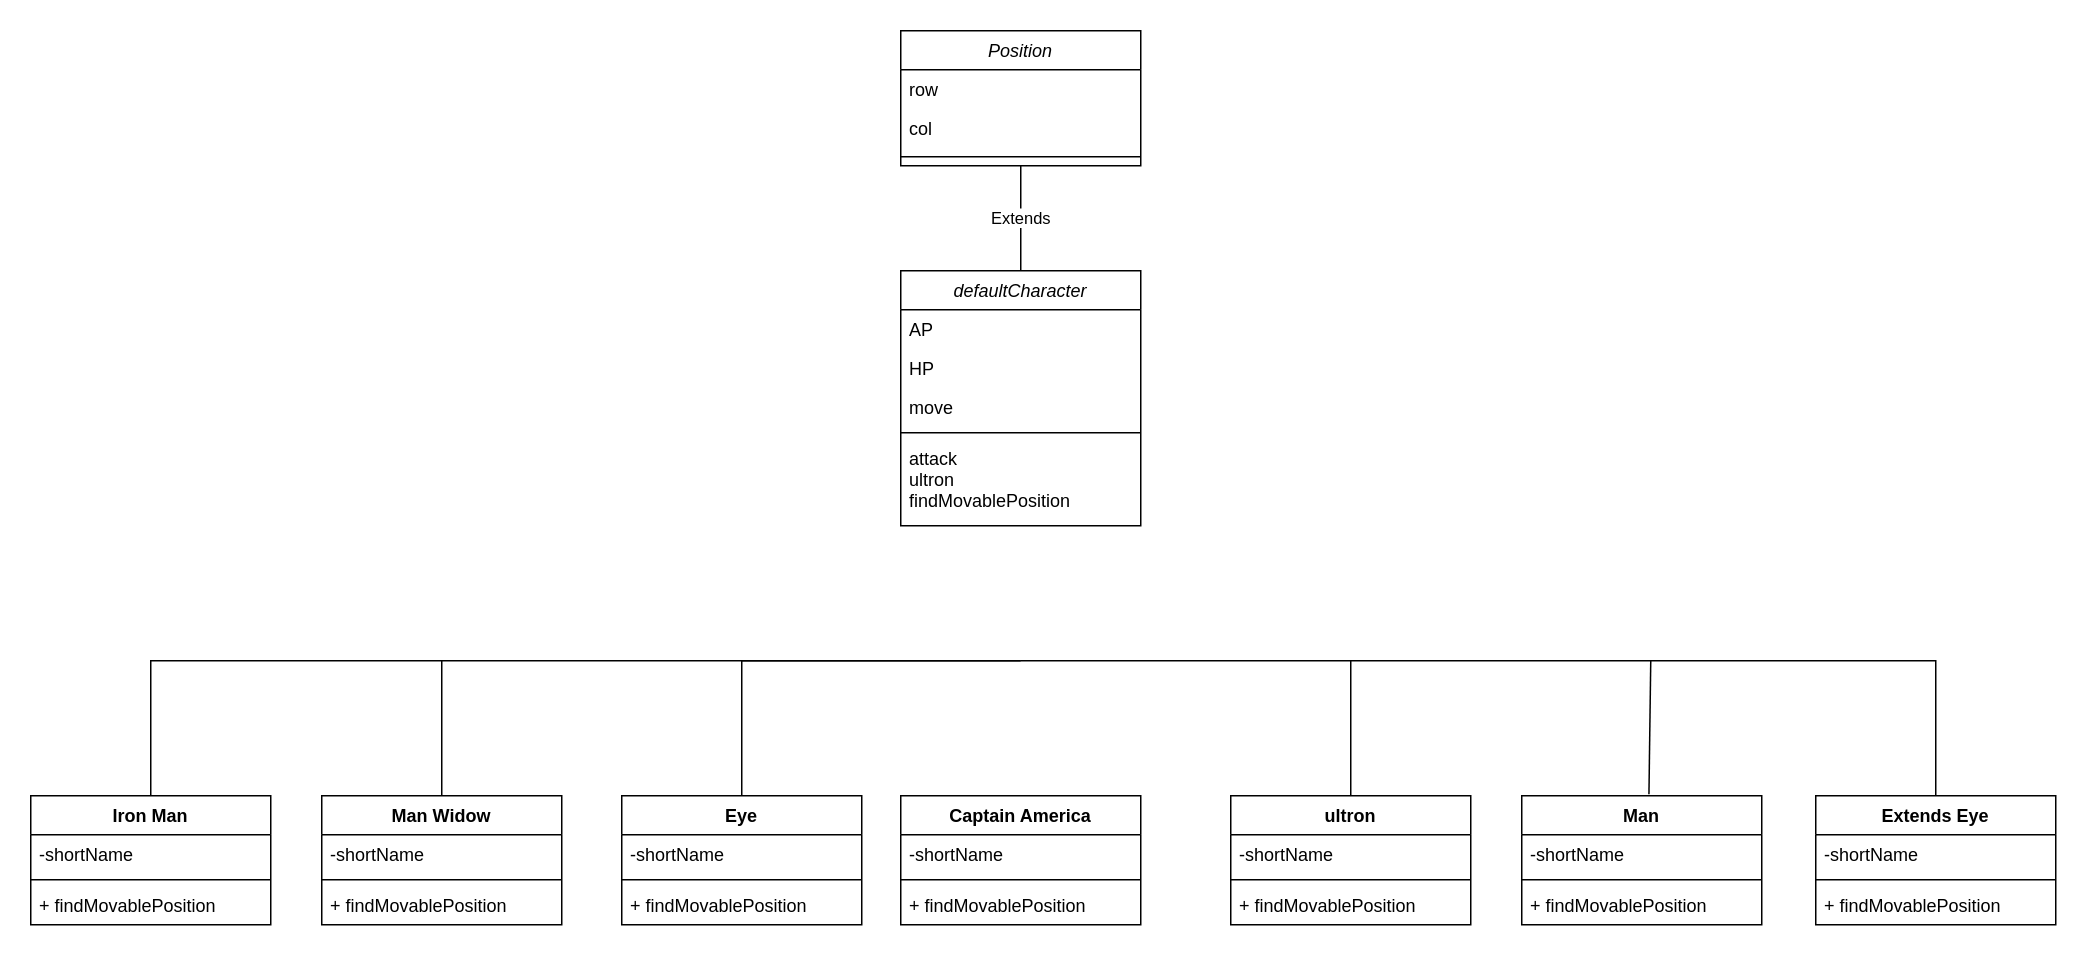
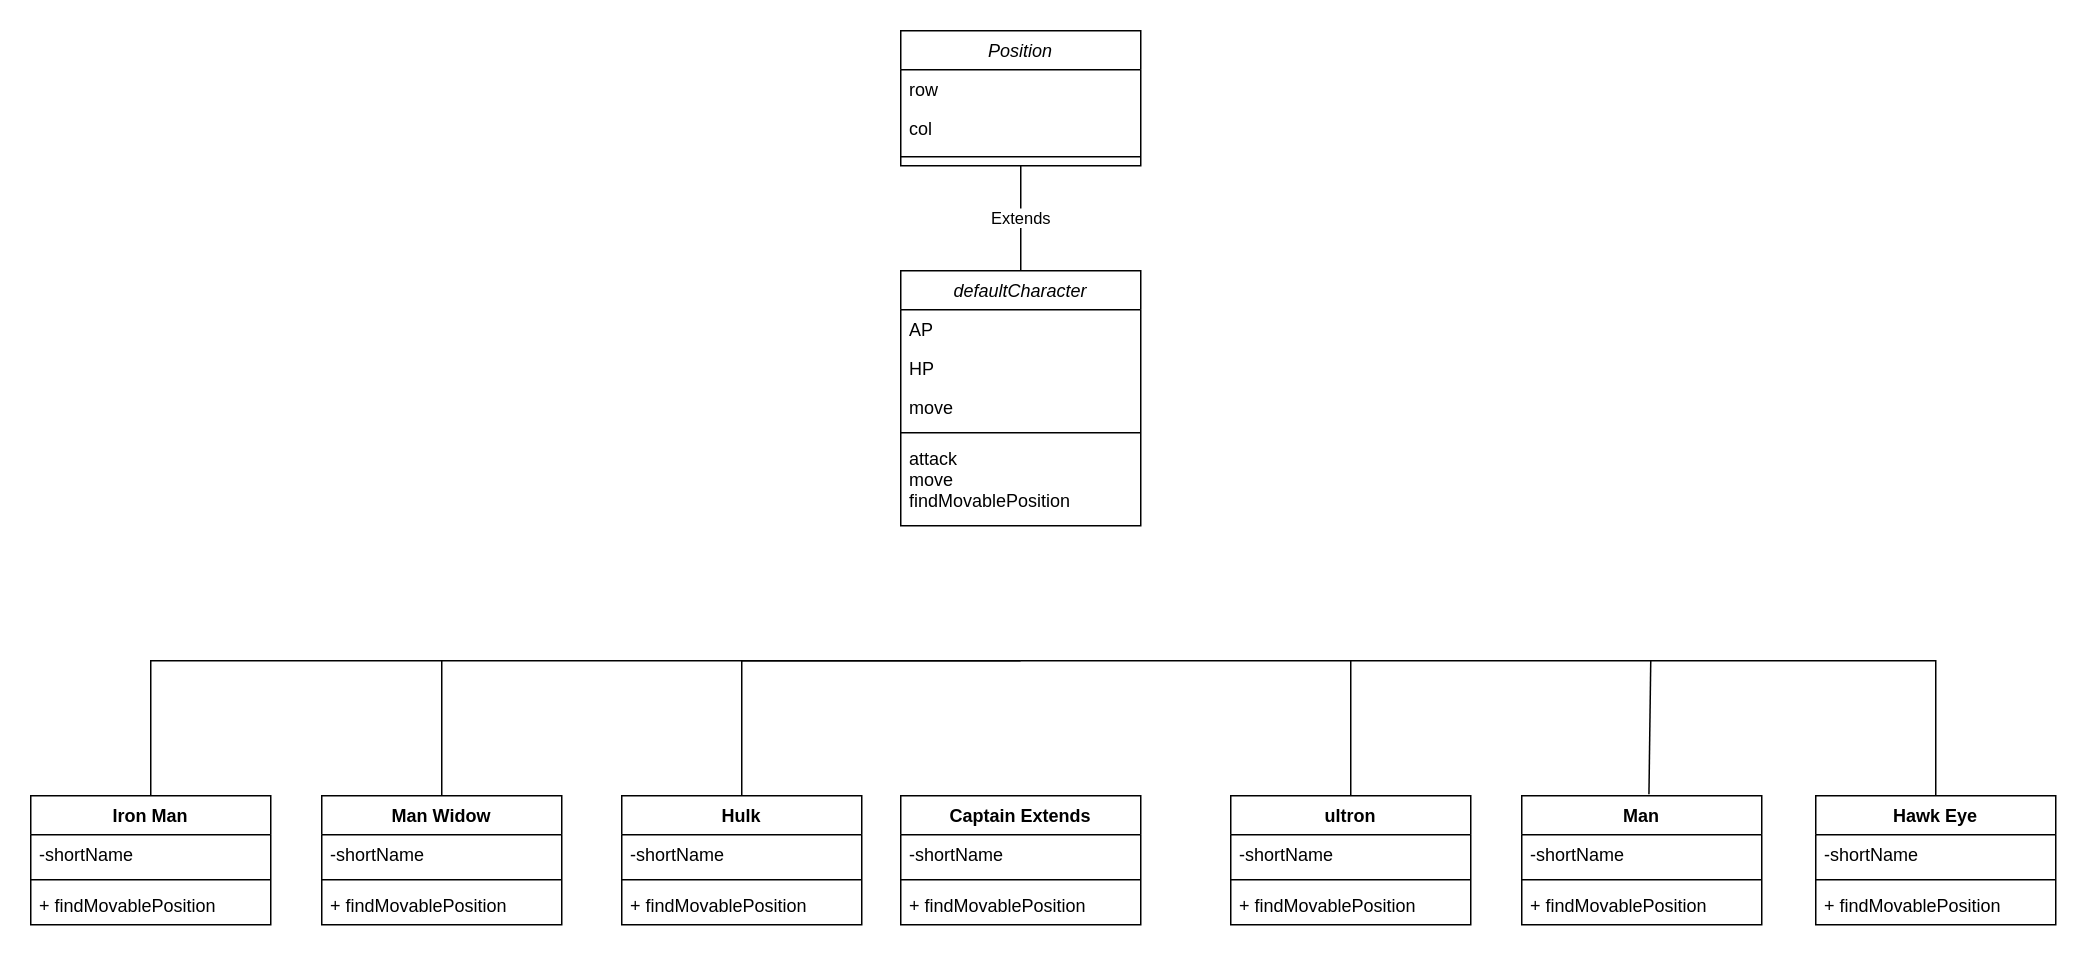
node "attack ultron findMovablePosition": label "attack ultron findMovablePosition" -> "attack move findMovablePosition"
node "Eye": label "Eye" -> "Hulk"
node "Captain America": label "Captain America" -> "Captain Extends"
node "Extends Eye": label "Extends Eye" -> "Hawk Eye"
